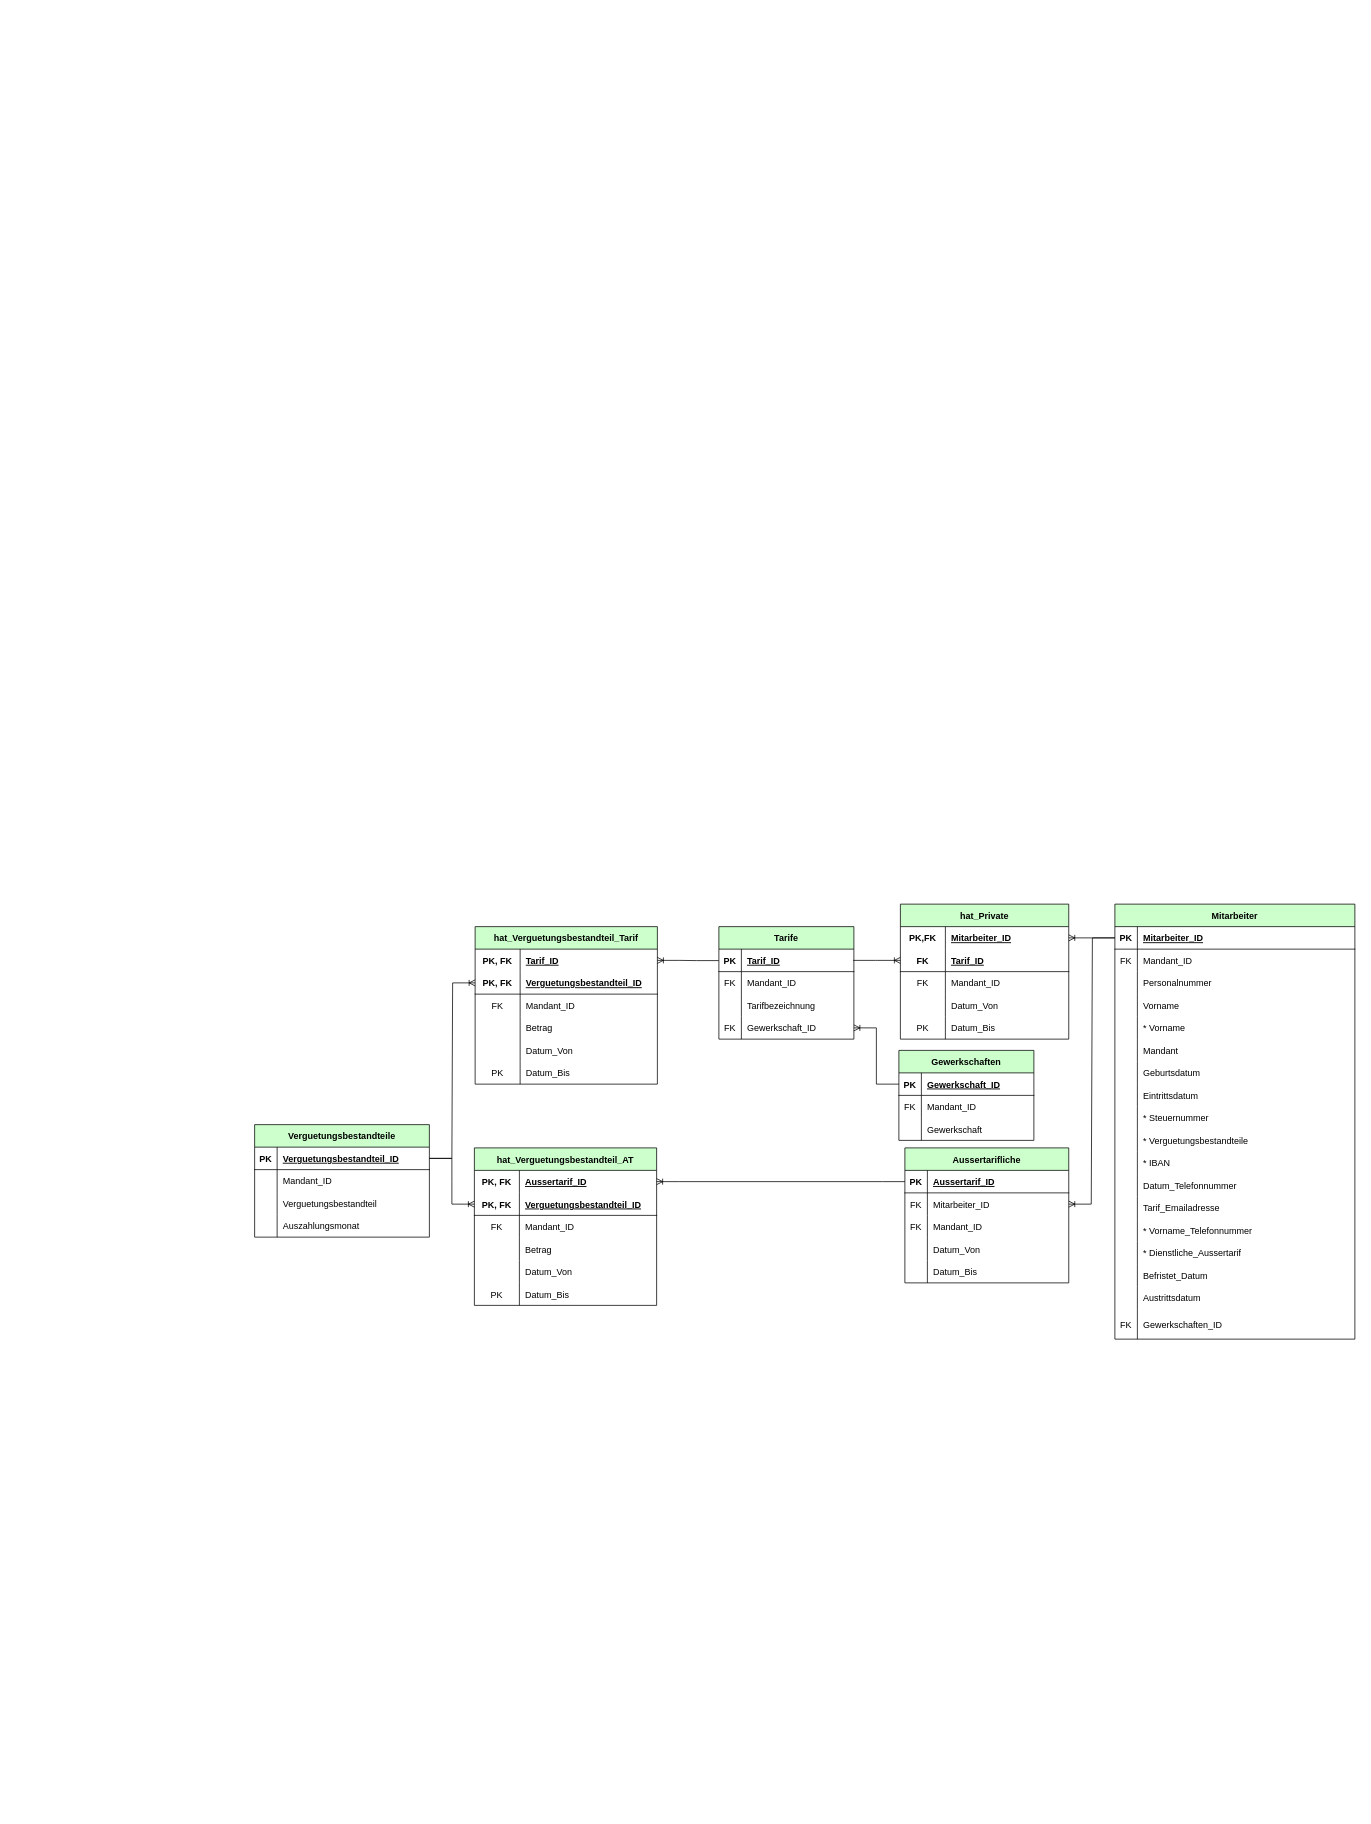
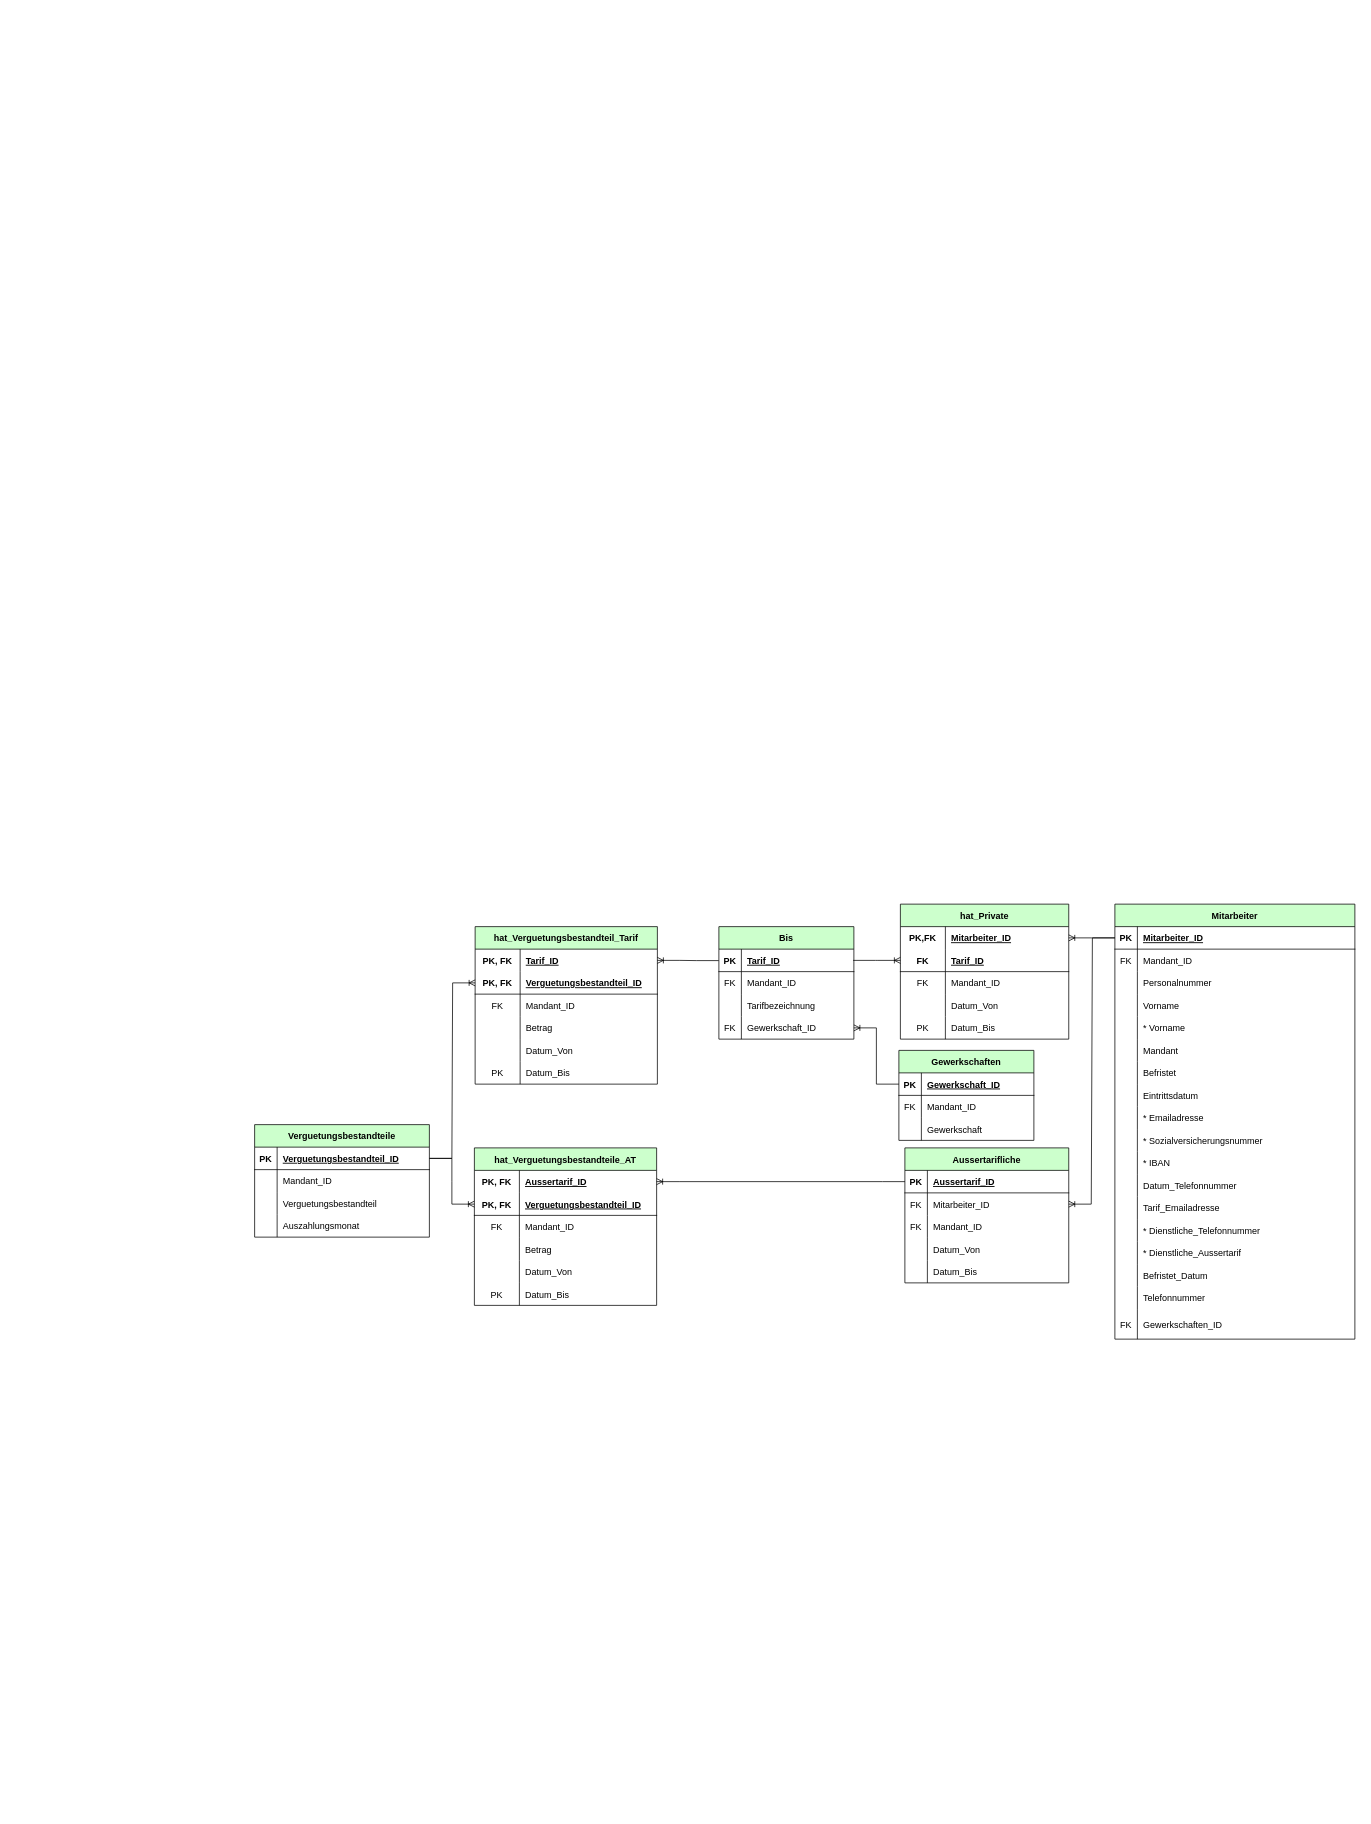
node "Tarife": label "Tarife" -> "Bis"
node "Geburtsdatum": label "Geburtsdatum" -> "Befristet"
node "* Steuernummer": label "* Steuernummer" -> "* Emailadresse"
node "* Verguetungsbestandteile": label "* Verguetungsbestandteile" -> "* Sozialversicherungsnummer"
node "hat_Verguetungsbestandteil_AT": label "hat_Verguetungsbestandteil_AT" -> "hat_Verguetungsbestandteile_AT"
node "* Vorname_Telefonnummer": label "* Vorname_Telefonnummer" -> "* Dienstliche_Telefonnummer"
node "Austrittsdatum": label "Austrittsdatum" -> "Telefonnummer"
